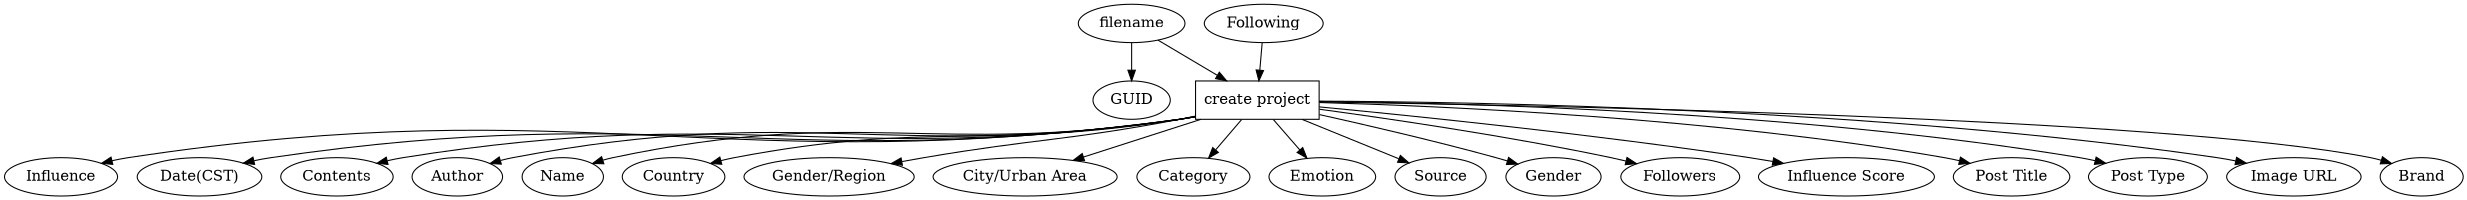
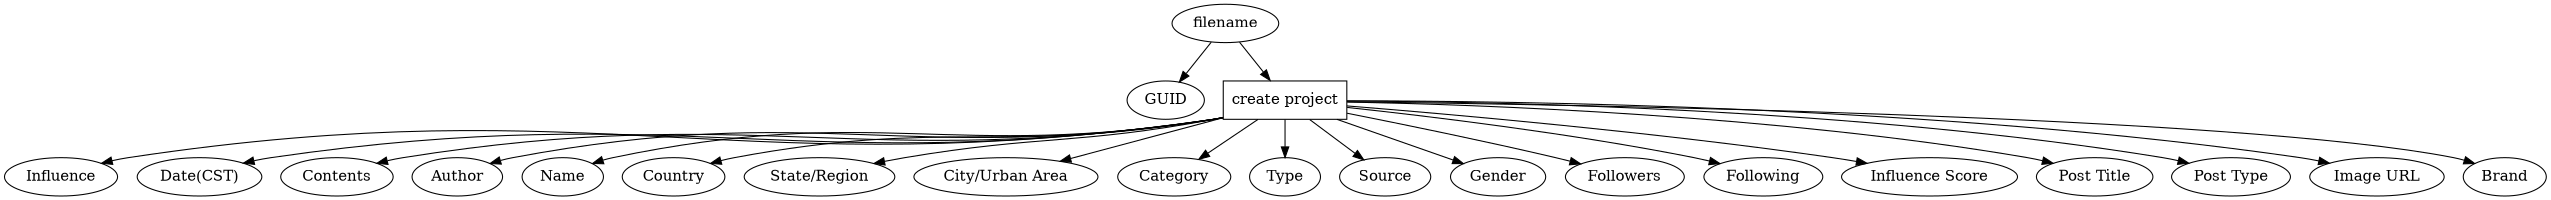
edge "Following" -> "create project": reversed
node "Gender/Region": label "Gender/Region" -> "State/Region"
node "Emotion": label "Emotion" -> "Type"
